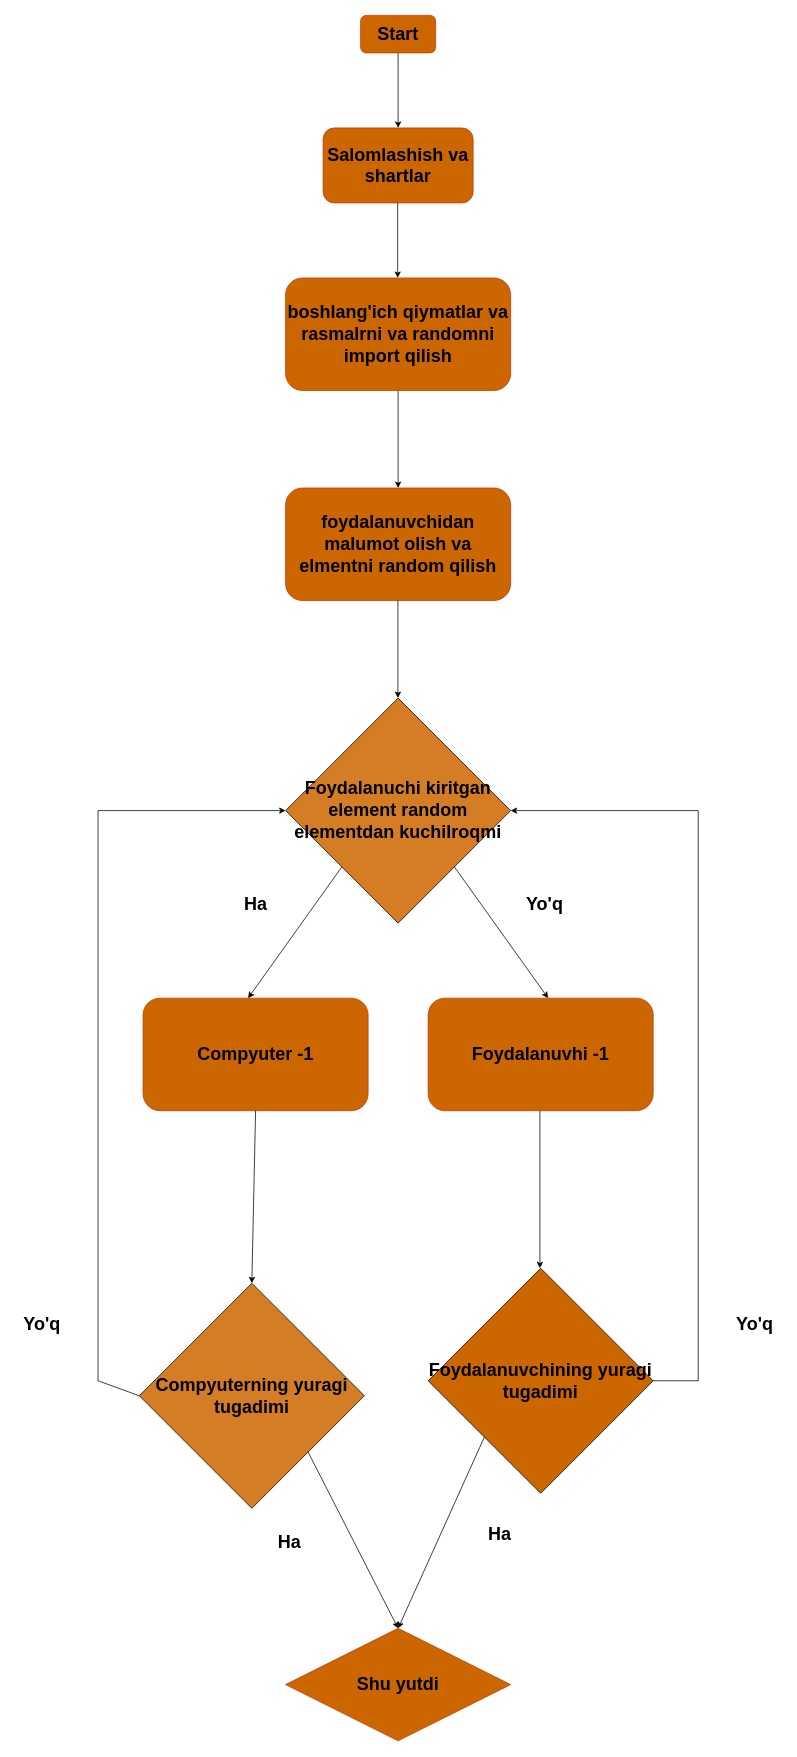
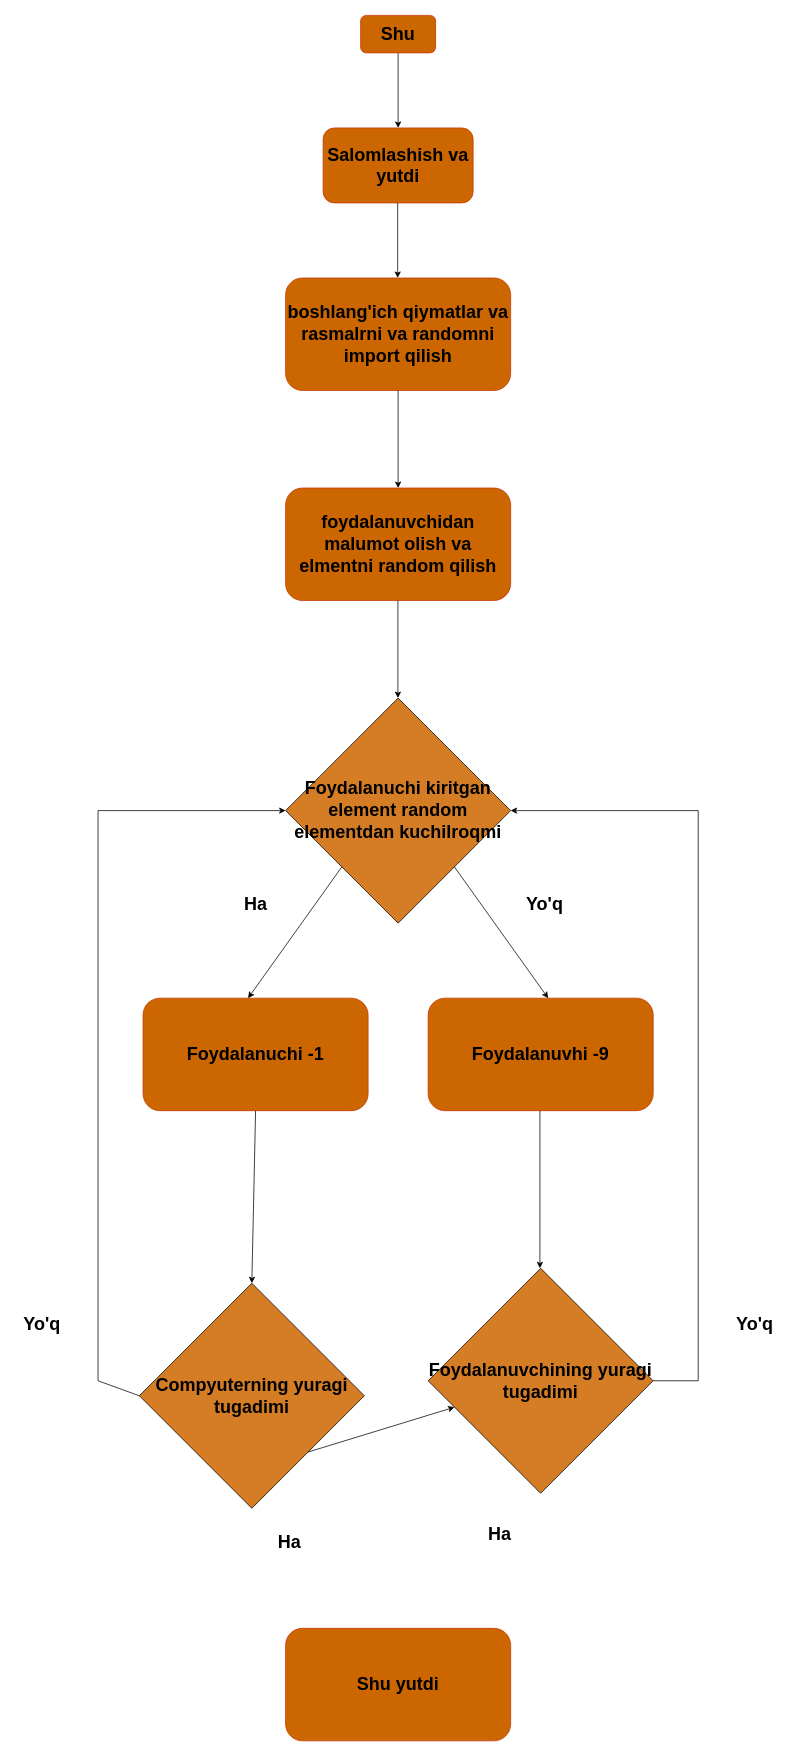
node "Start": label "Start" -> "Shu"
node "Salomlashish va shartlar": label "Salomlashish va shartlar" -> "Salomlashish va yutdi"
node "Compyuter -1": label "Compyuter -1" -> "Foydalanuchi -1"
node "Foydalanuvhi -1": label "Foydalanuvhi -1" -> "Foydalanuvhi -9"
node "Foydalanuvchining yuragi tugadimi": fillcolor #cc6600 -> #d47d25
edge "Foydalanuvchining yuragi tugadimi" -> "Shu yutdi": removed
edge "Compyuterning yuragi tugadimi" -> "Shu yutdi": now "Compyuterning yuragi tugadimi" -> "Foydalanuvchining yuragi tugadimi"
node "Shu yutdi": shape diamond -> rounded rectangle
